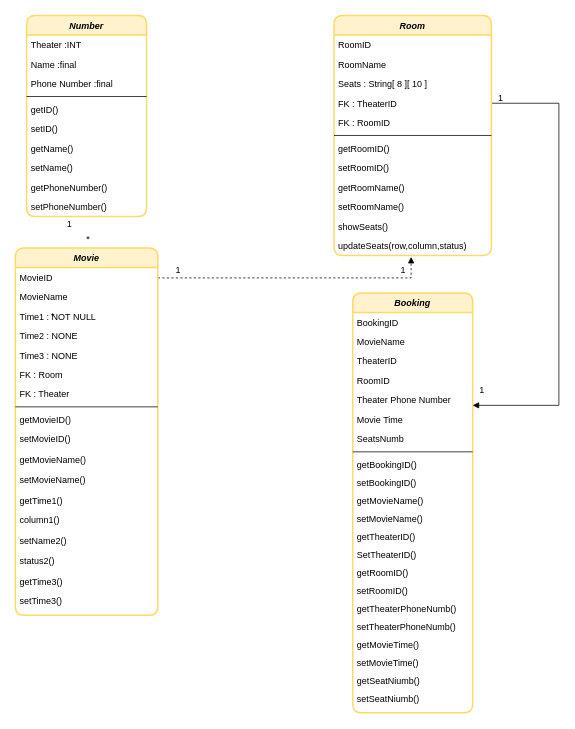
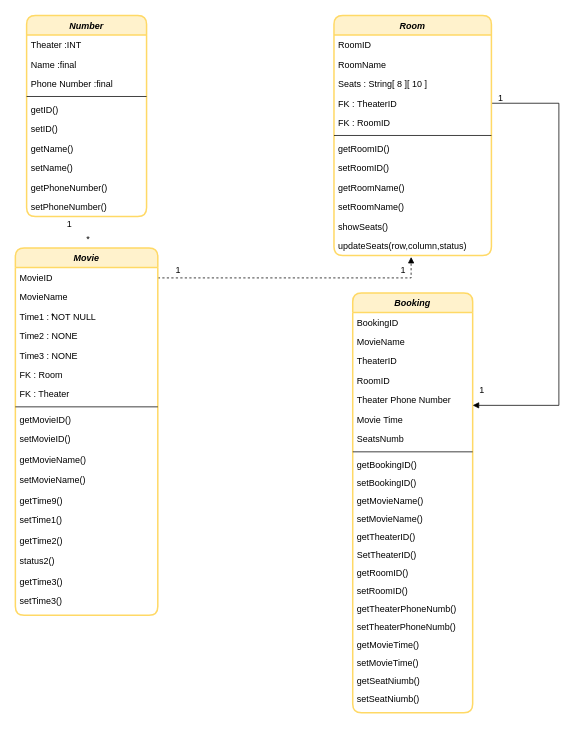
node "getTime1()": label "getTime1()" -> "getTime9()"
node "column1()": label "column1()" -> "setTime1()"
node "setName2()": label "setName2()" -> "getTime2()"
